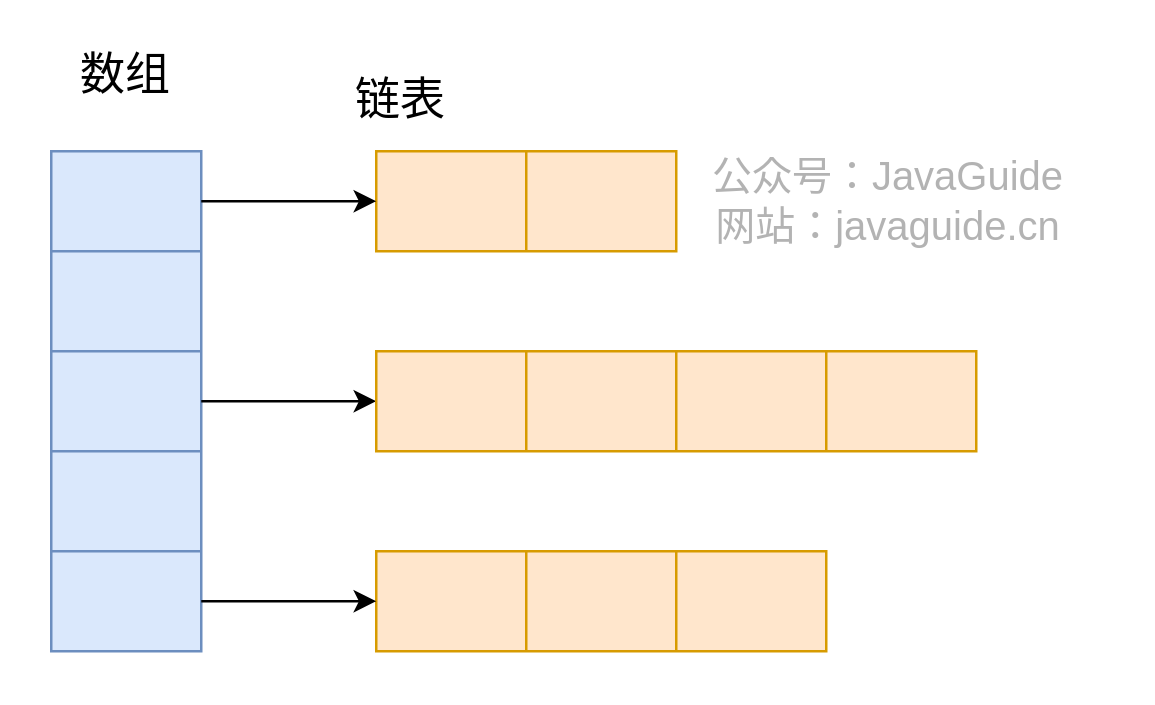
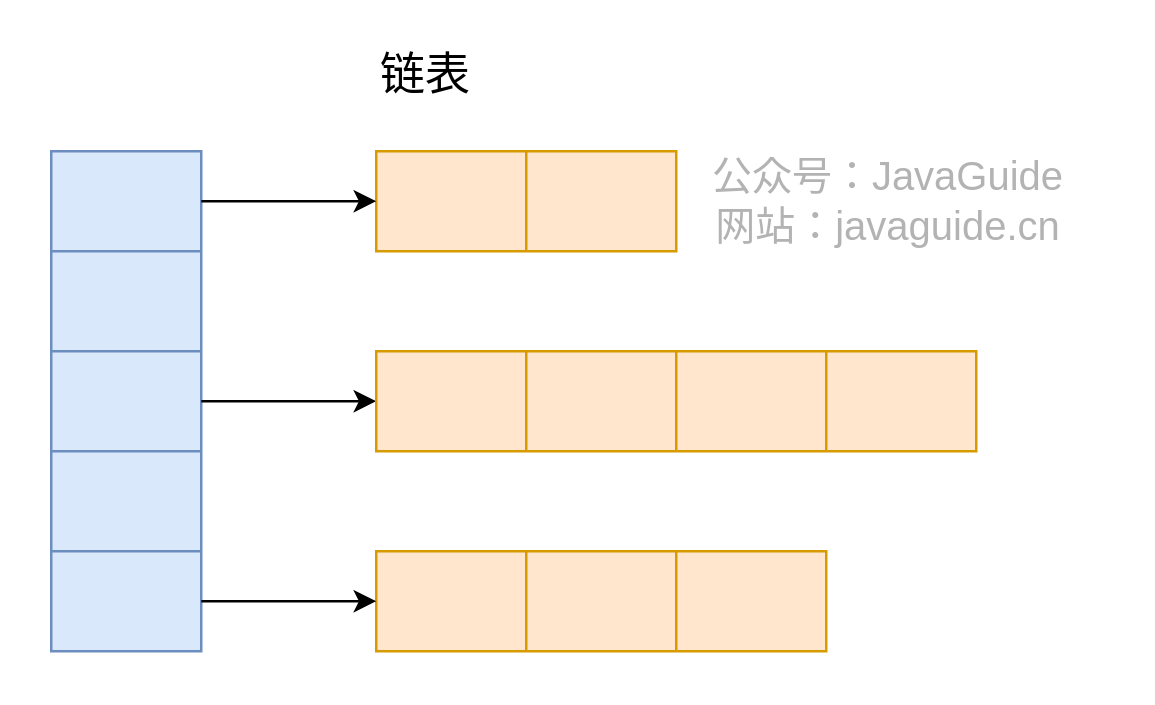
node "数组": removed
node "链表": moved (401, 101) -> (426, 76)
